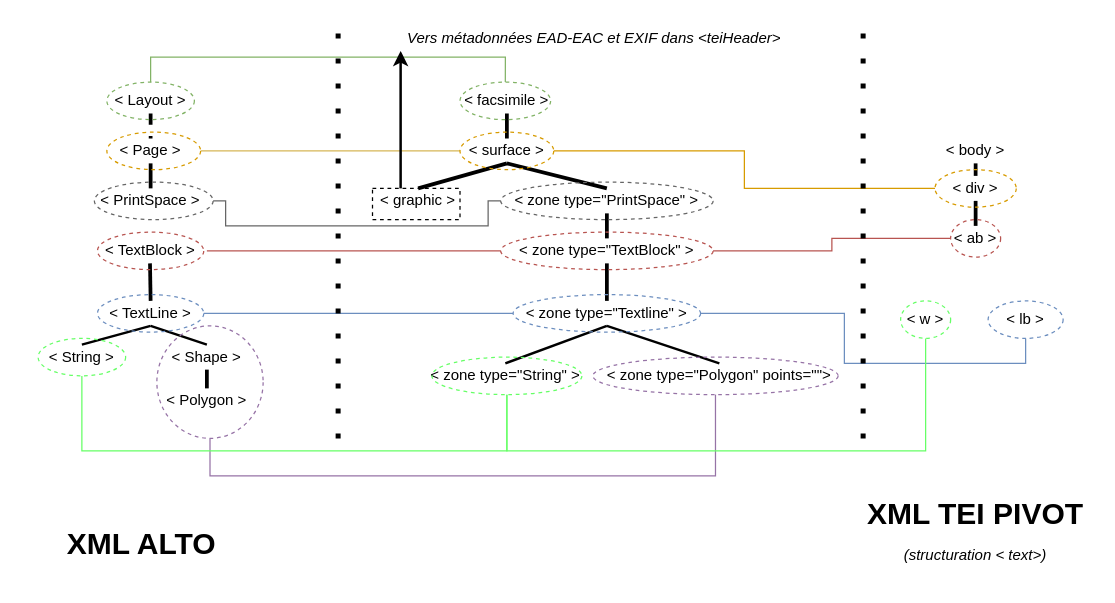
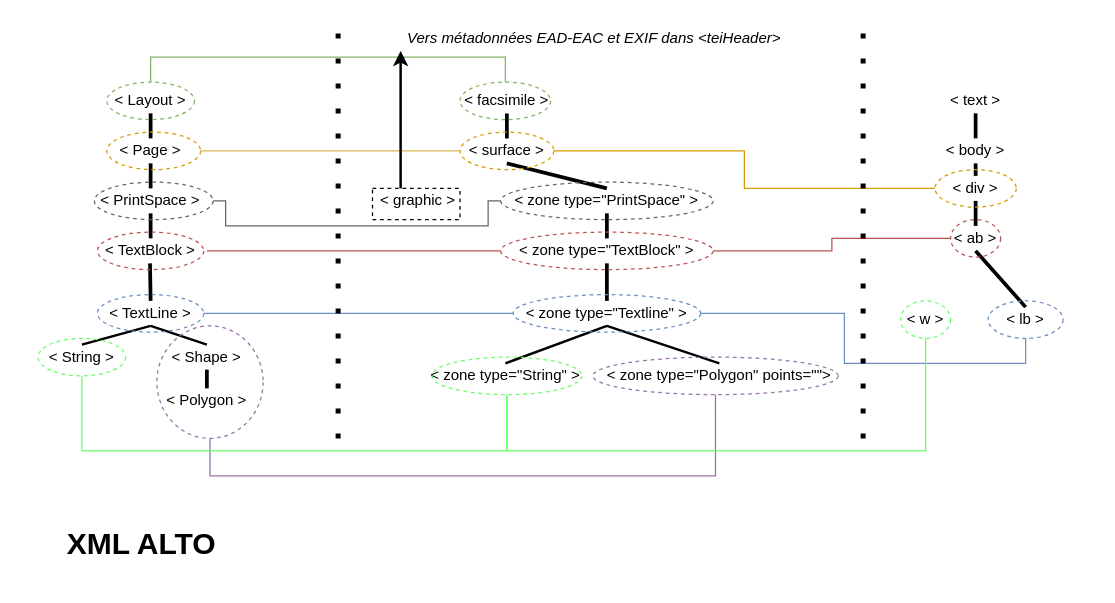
node "< text >": added
edge "< text >" -- "< body >": added
edge "< Layout >" -- "< Page >": style dashed -> solid
edge "< surface >" -- "< graphic >": removed
edge "< PrintSpace >" -- "< TextBlock >": added
edge "< ab >" -- "< lb >": added
node "XML TEI PIVOT (structuration < text>)": removed
